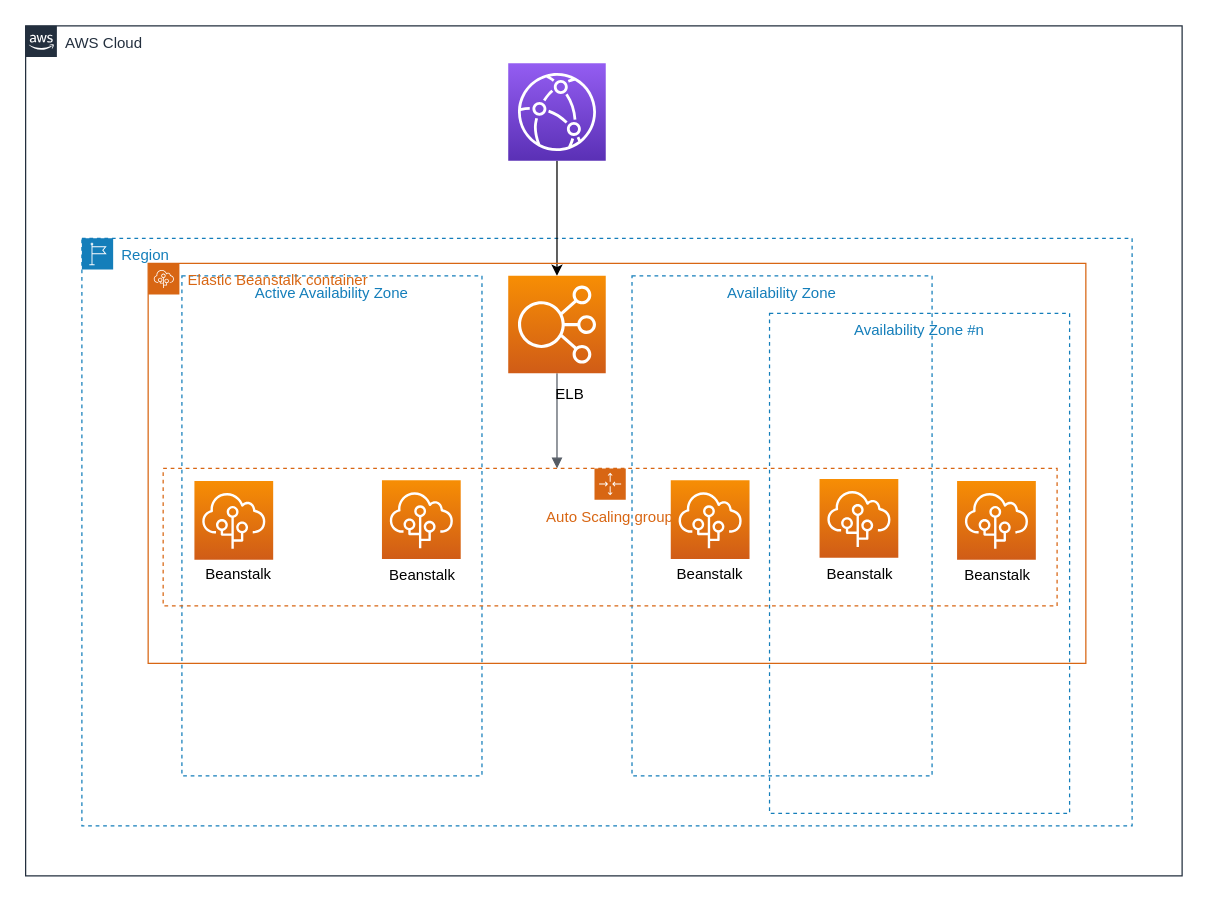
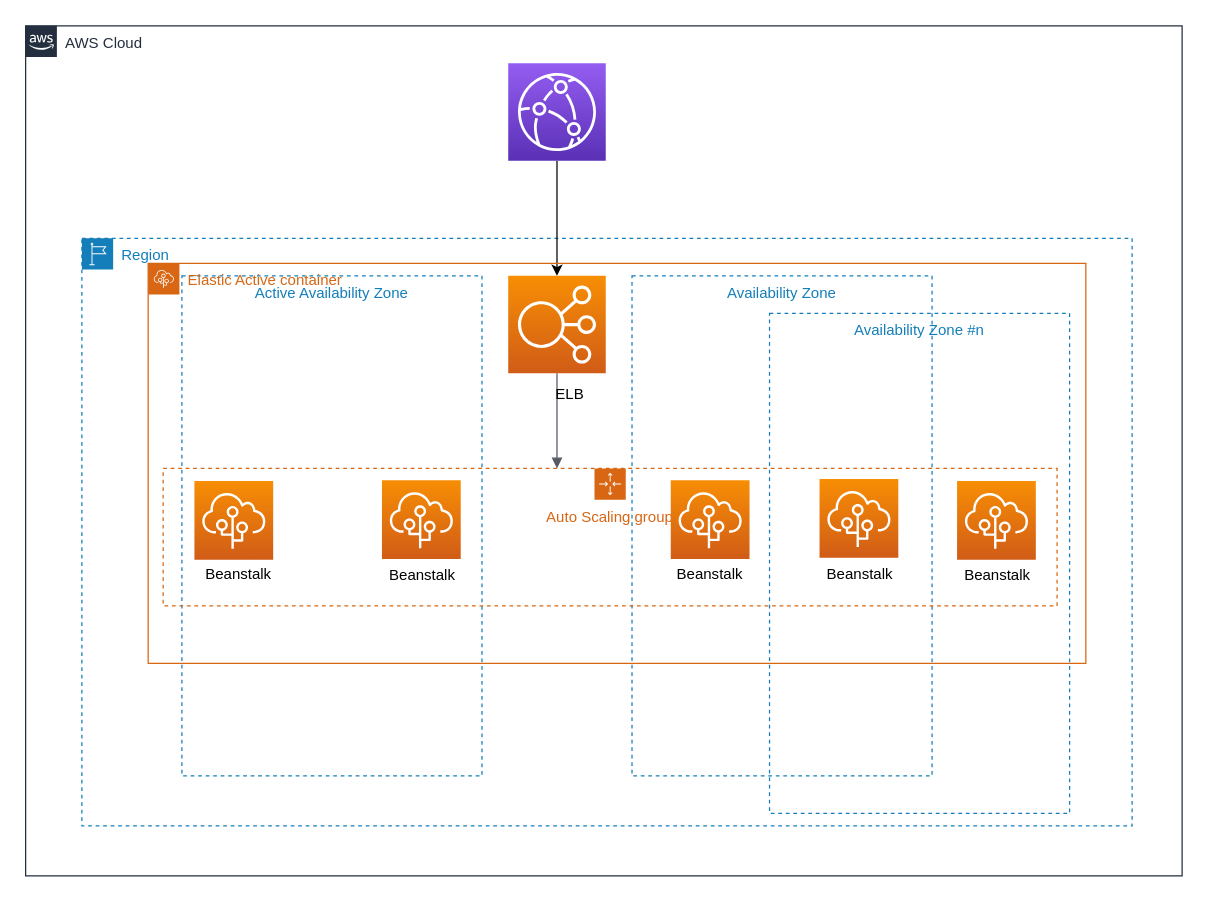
node "Elastic Beanstalk container": label "Elastic Beanstalk container" -> "Elastic Active container"
